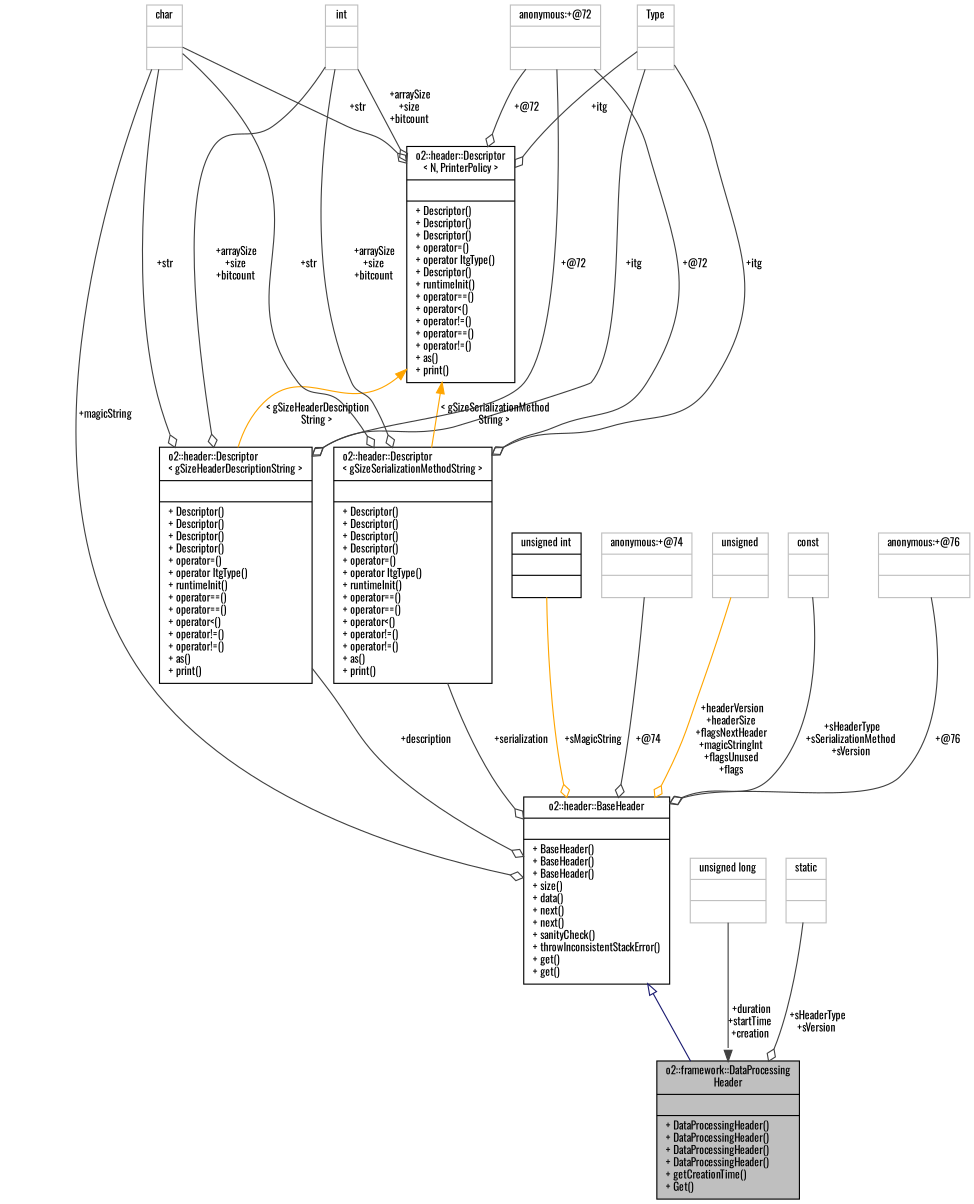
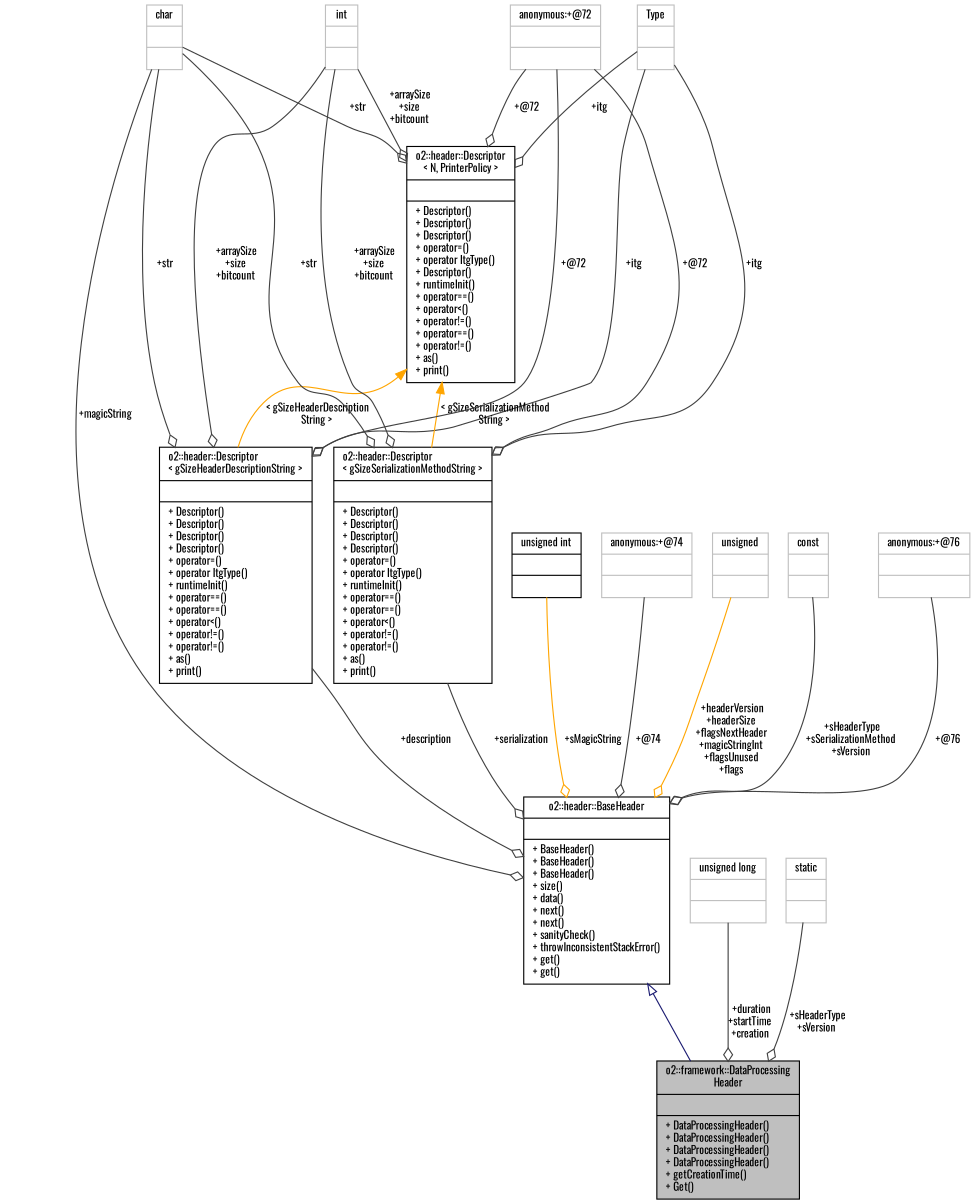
edge "unsigned long" -> "o2::framework::DataProcessing": arrowhead normal -> odiamond
